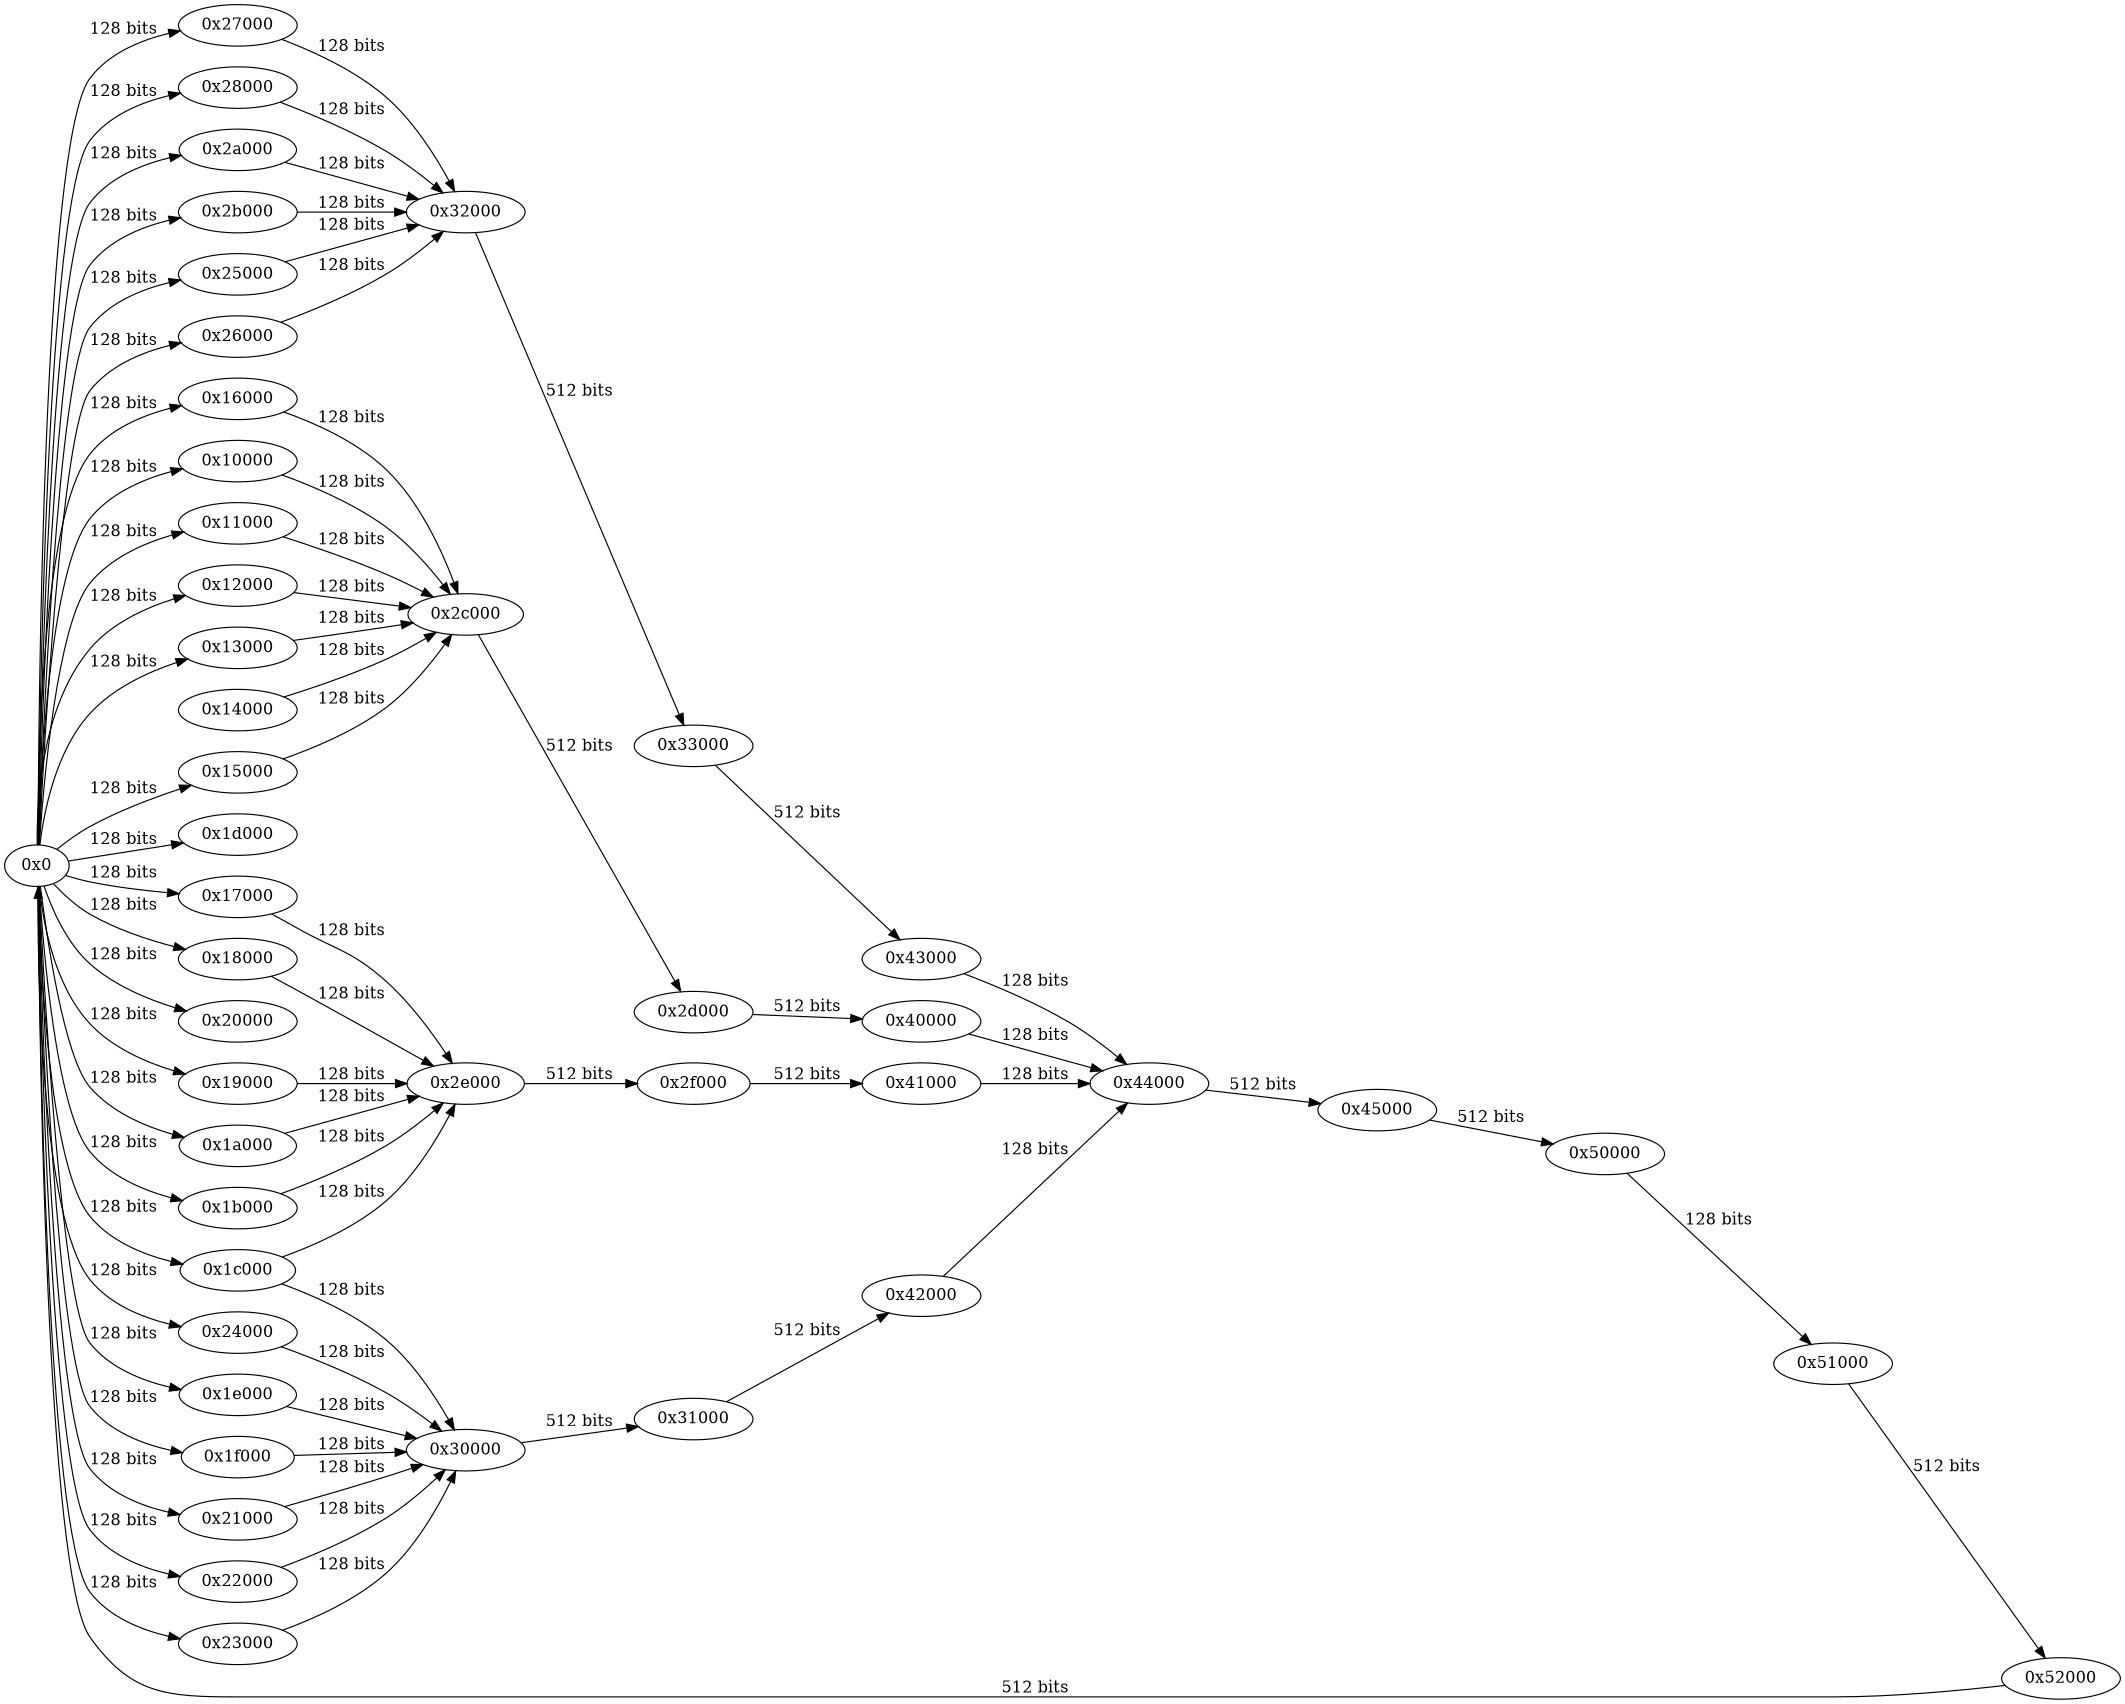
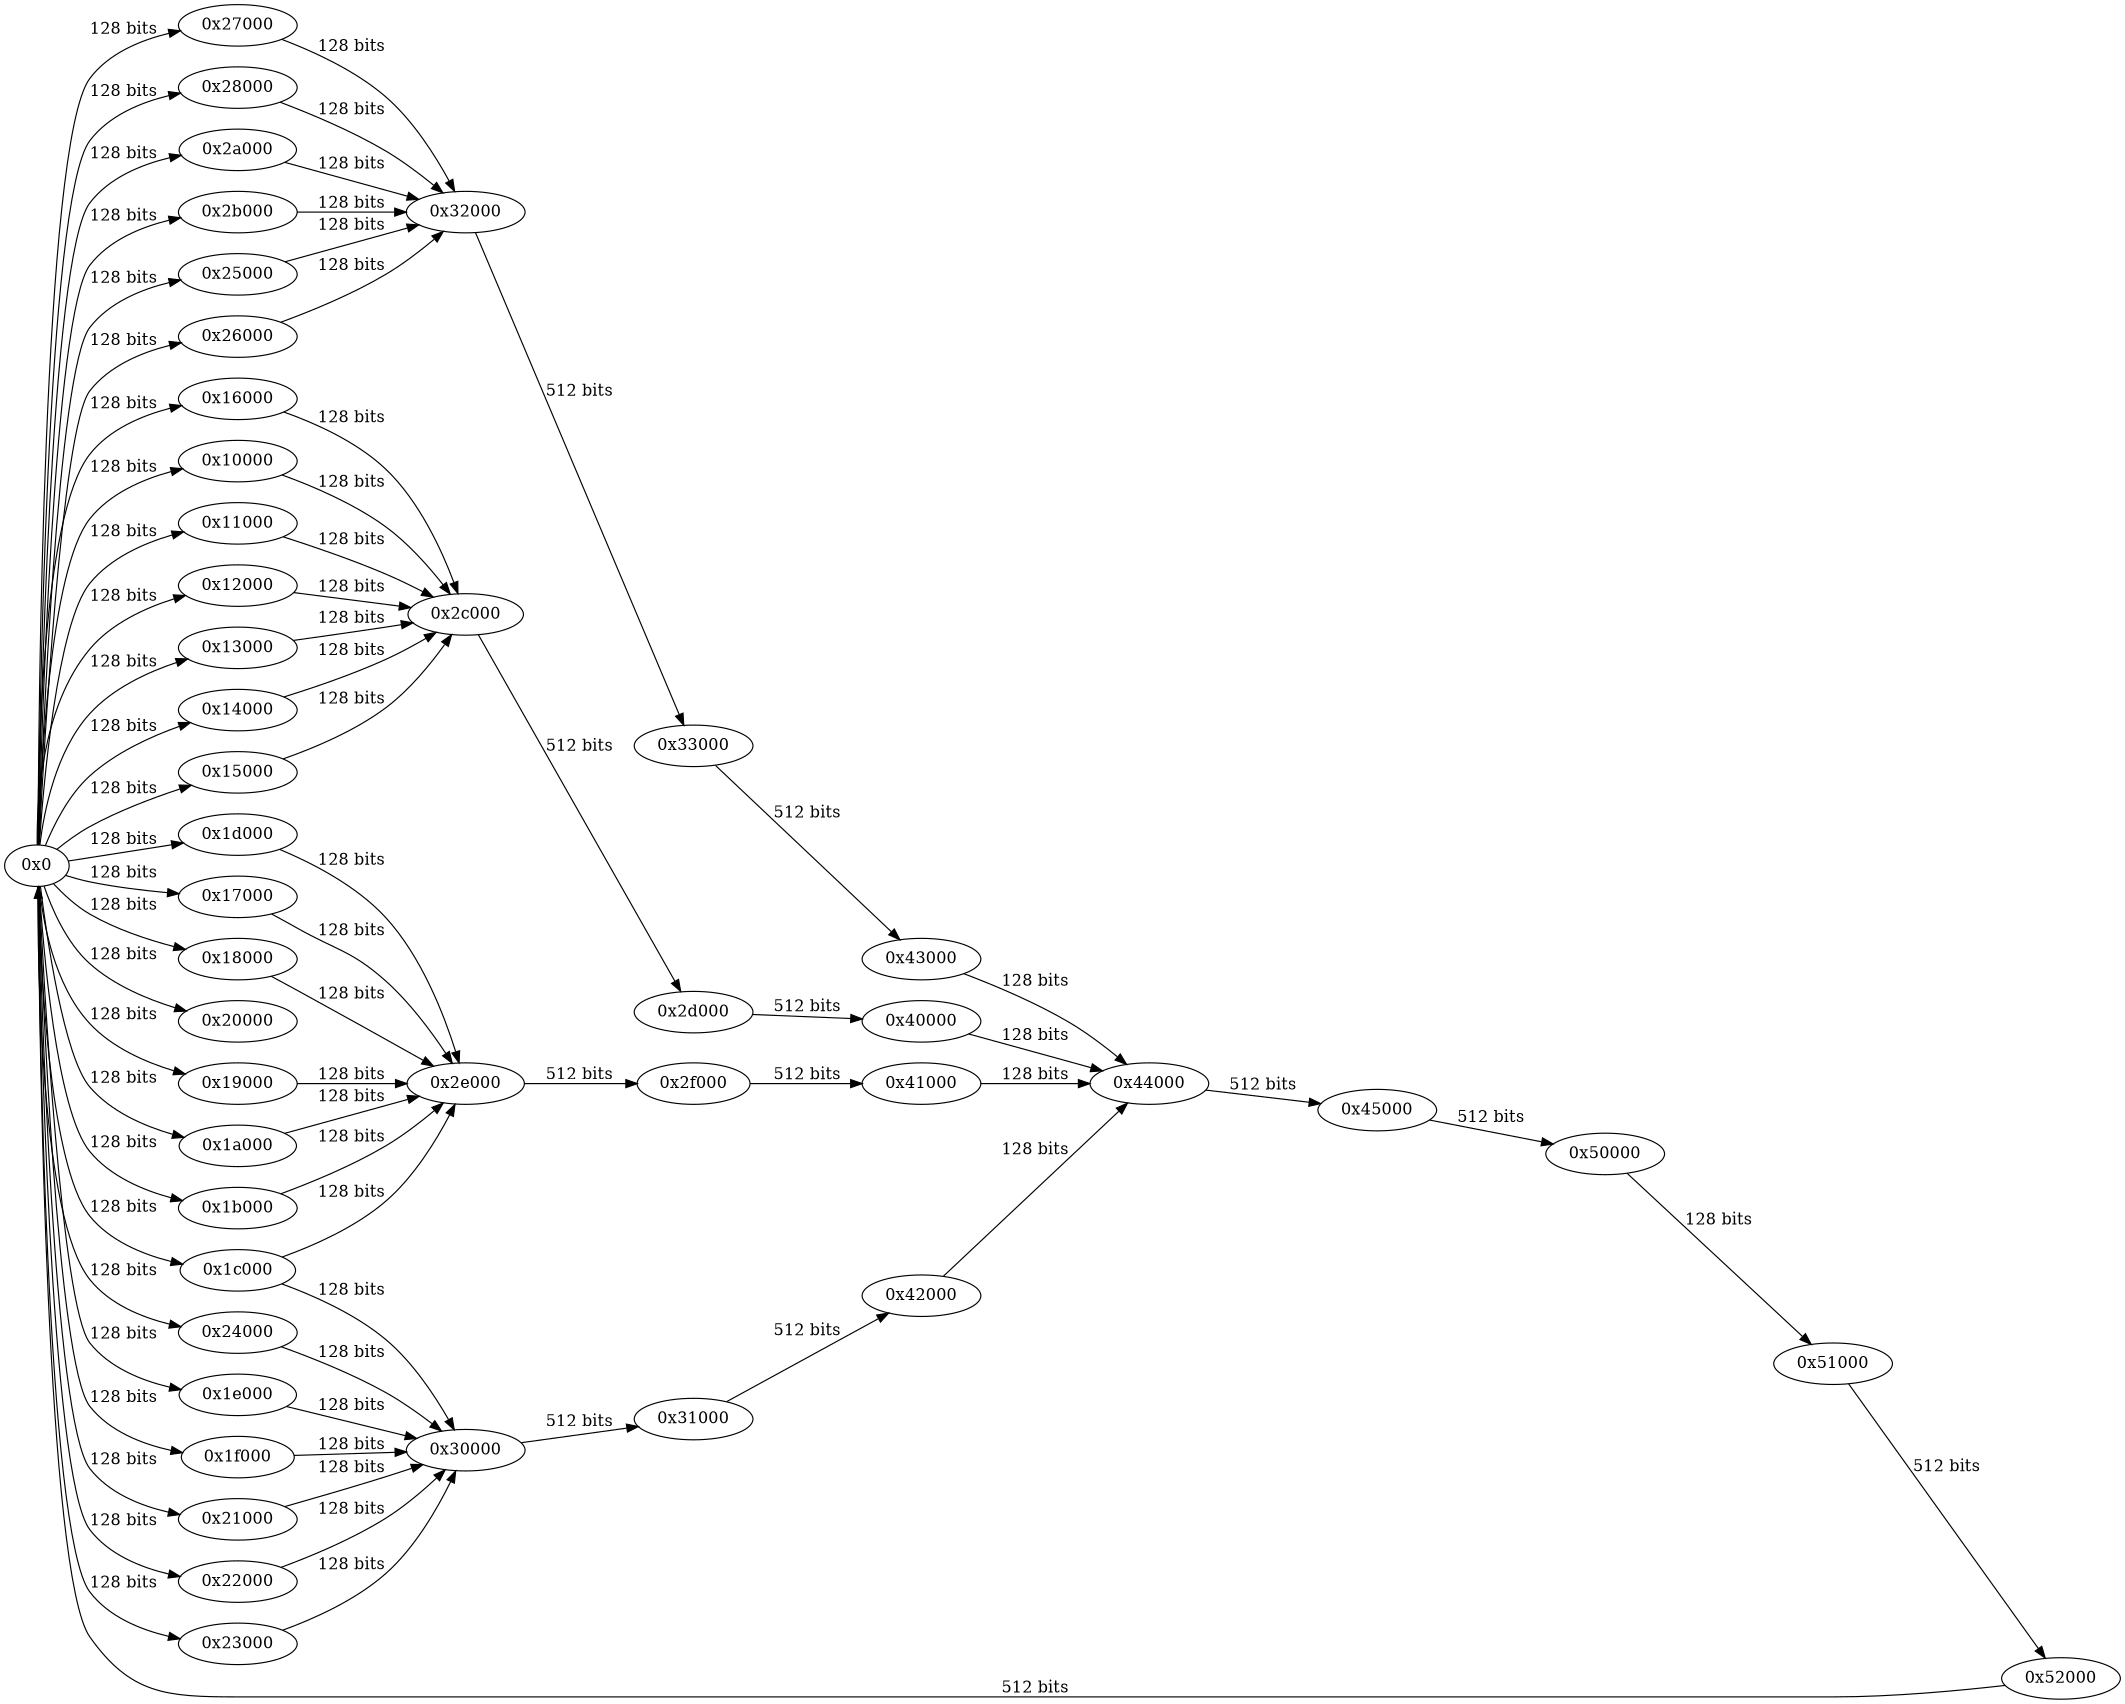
edge "0x0" -> "0x14000": added, label "128 bits"
edge "0x1d000" -> "0x2e000": added, label "128 bits"
